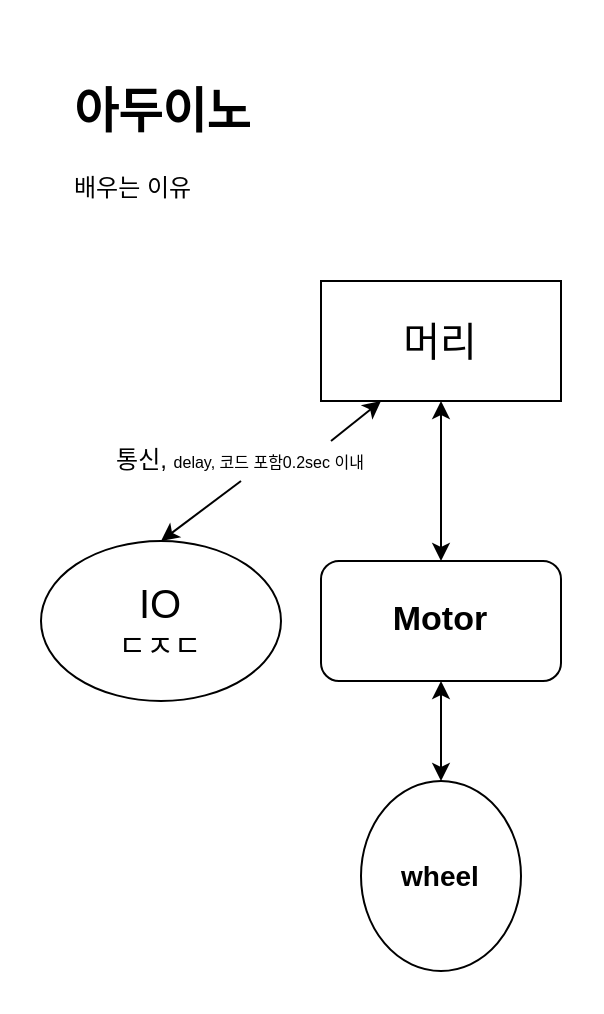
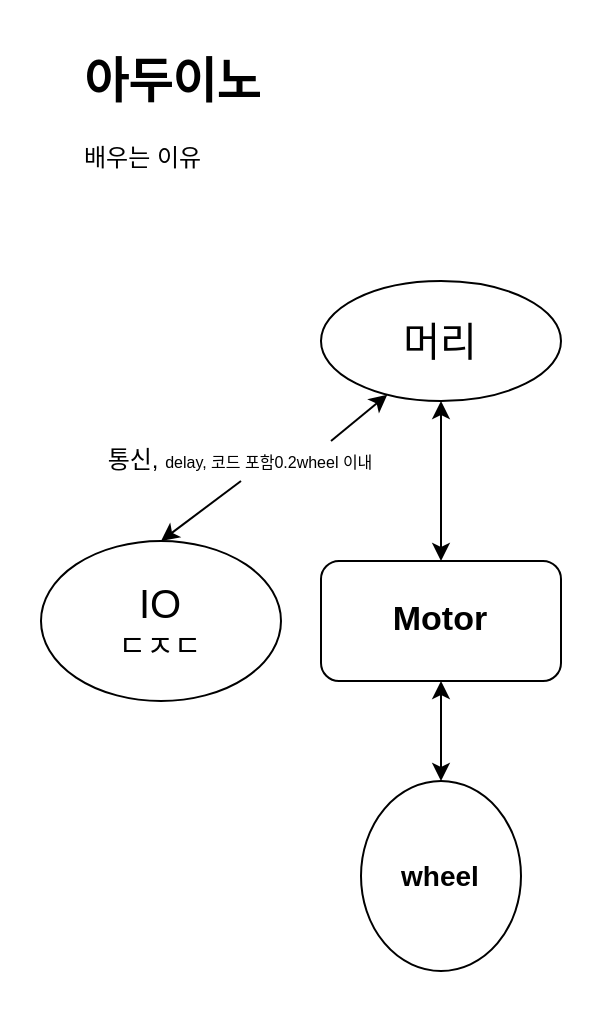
node "아두이노배우는 이유": moved (251, 151) -> (261, 121)
node "머리": shape rectangle -> ellipse
node "통신, delay, 코드 포함0.2sec 이내": label "통신, delay, 코드 포함0.2sec 이내" -> "통신, delay, 코드 포함0.2wheel 이내"
